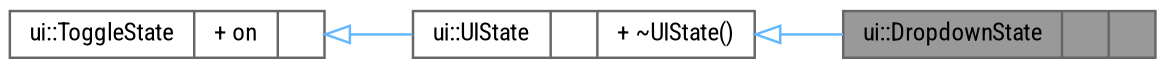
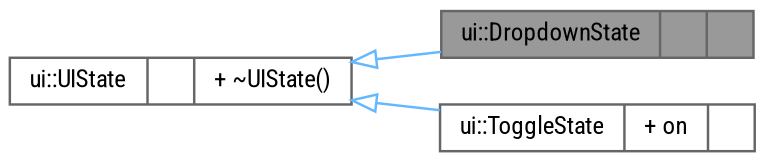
edge "ui::UIState" -> "ui::ToggleState": reversed
